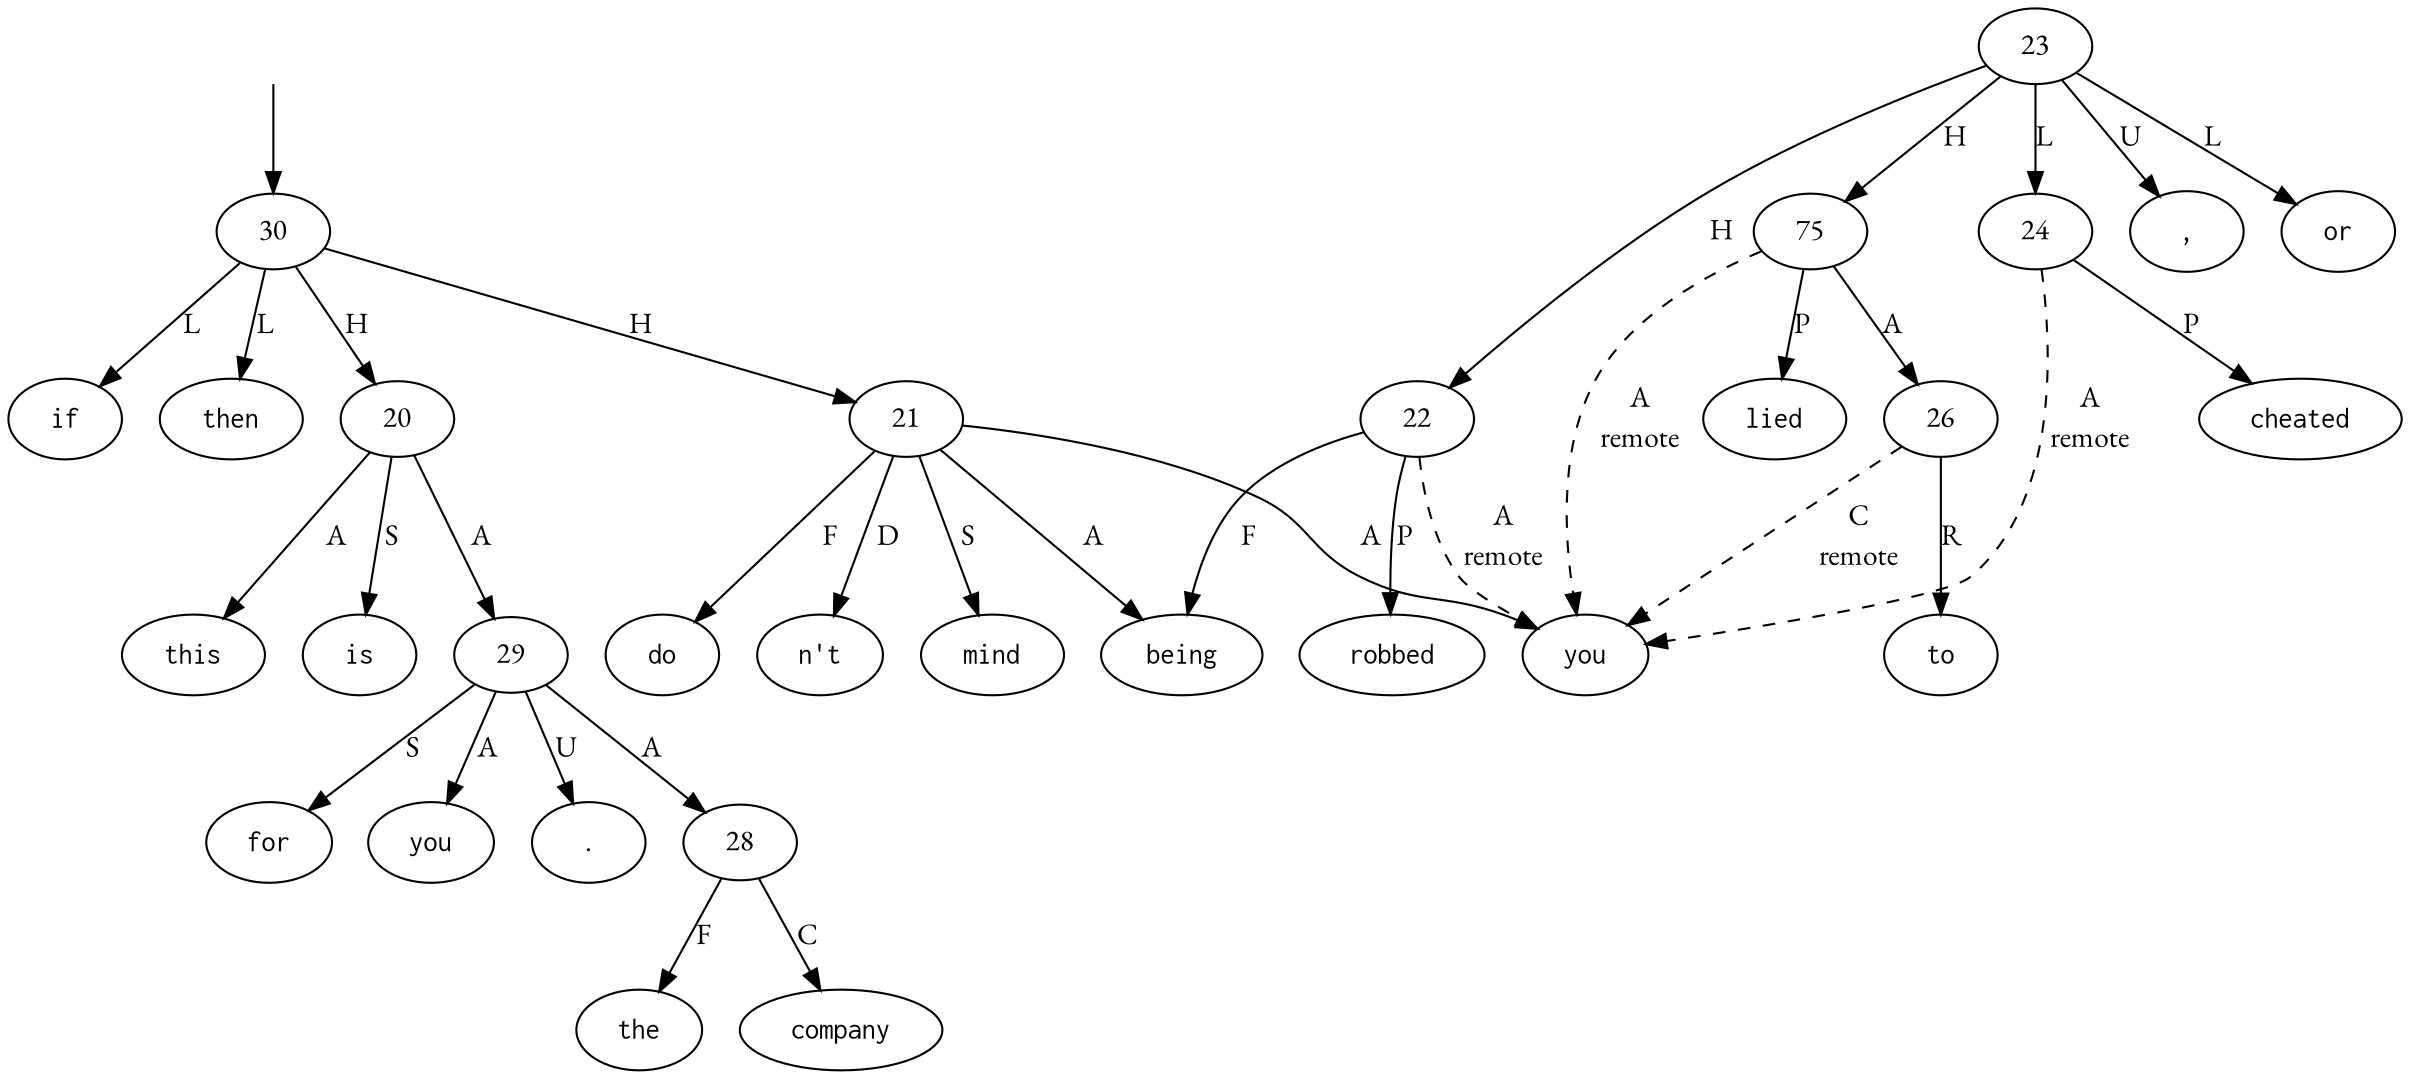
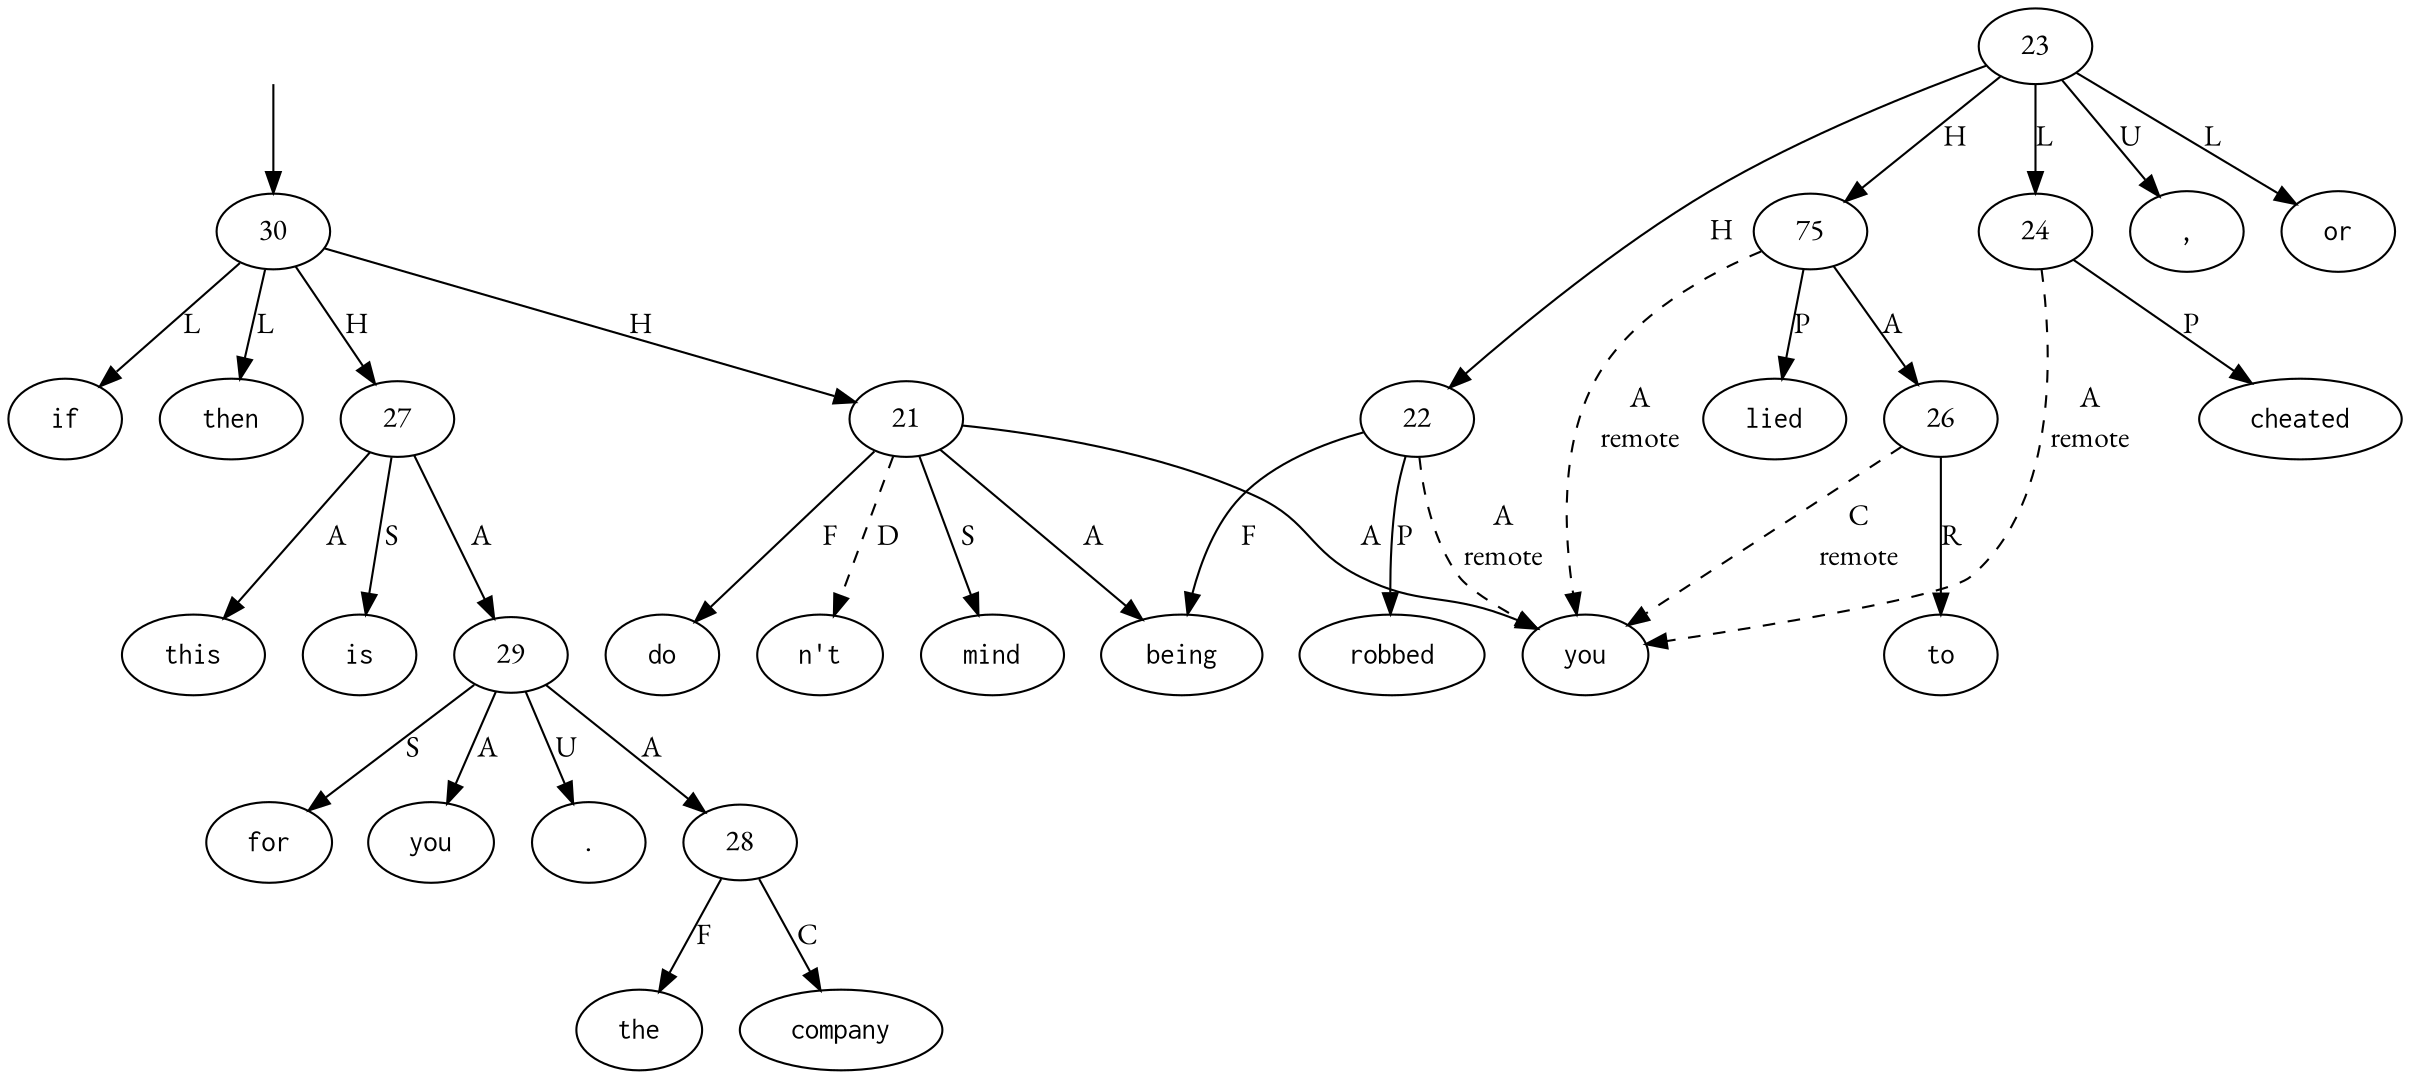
node "20": label "20" -> "27"
edge "21" -> "n't": style solid -> dashed
